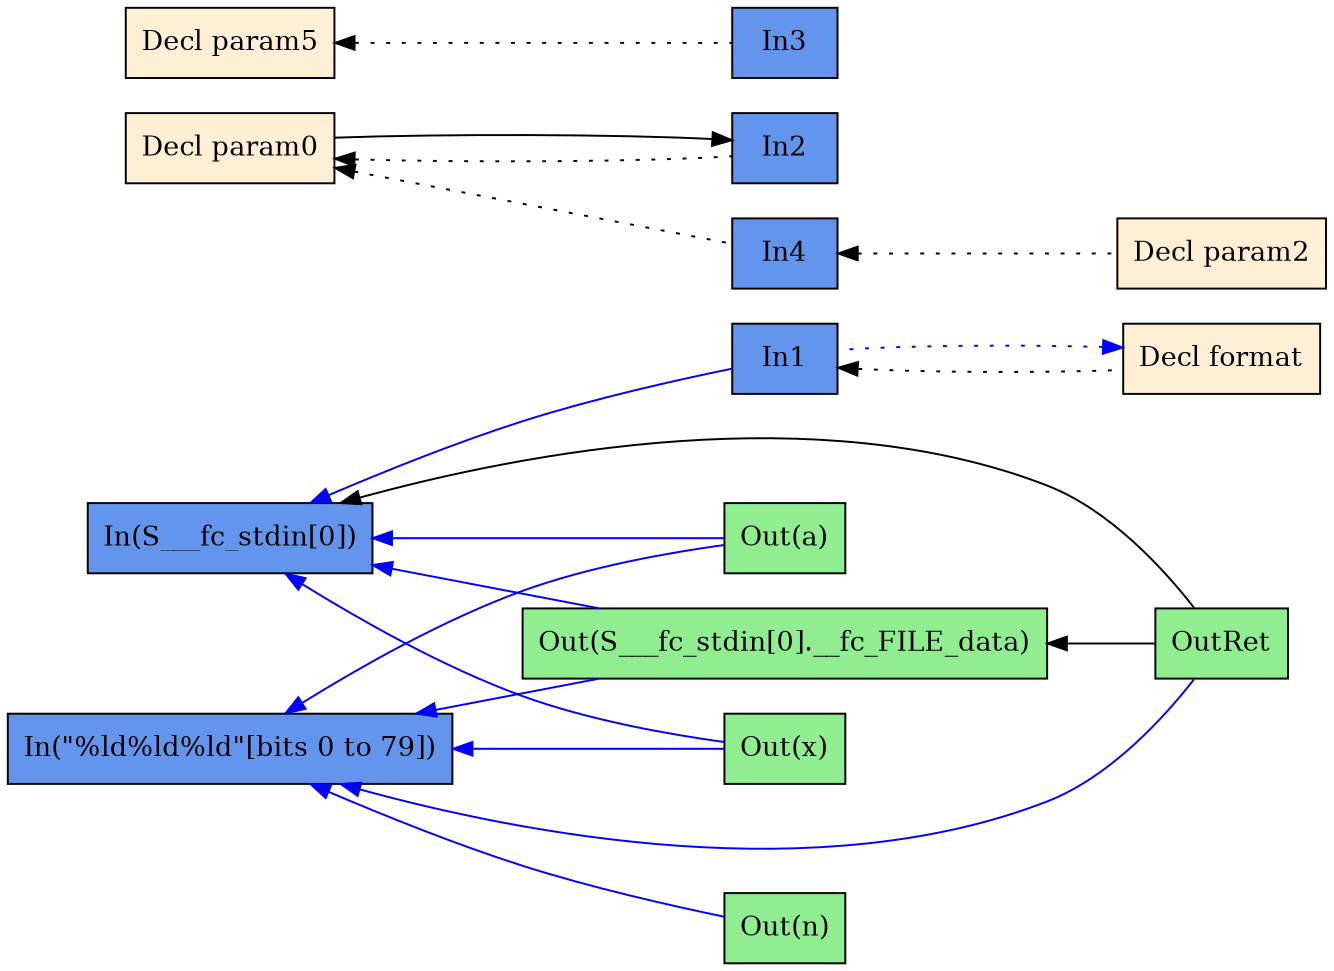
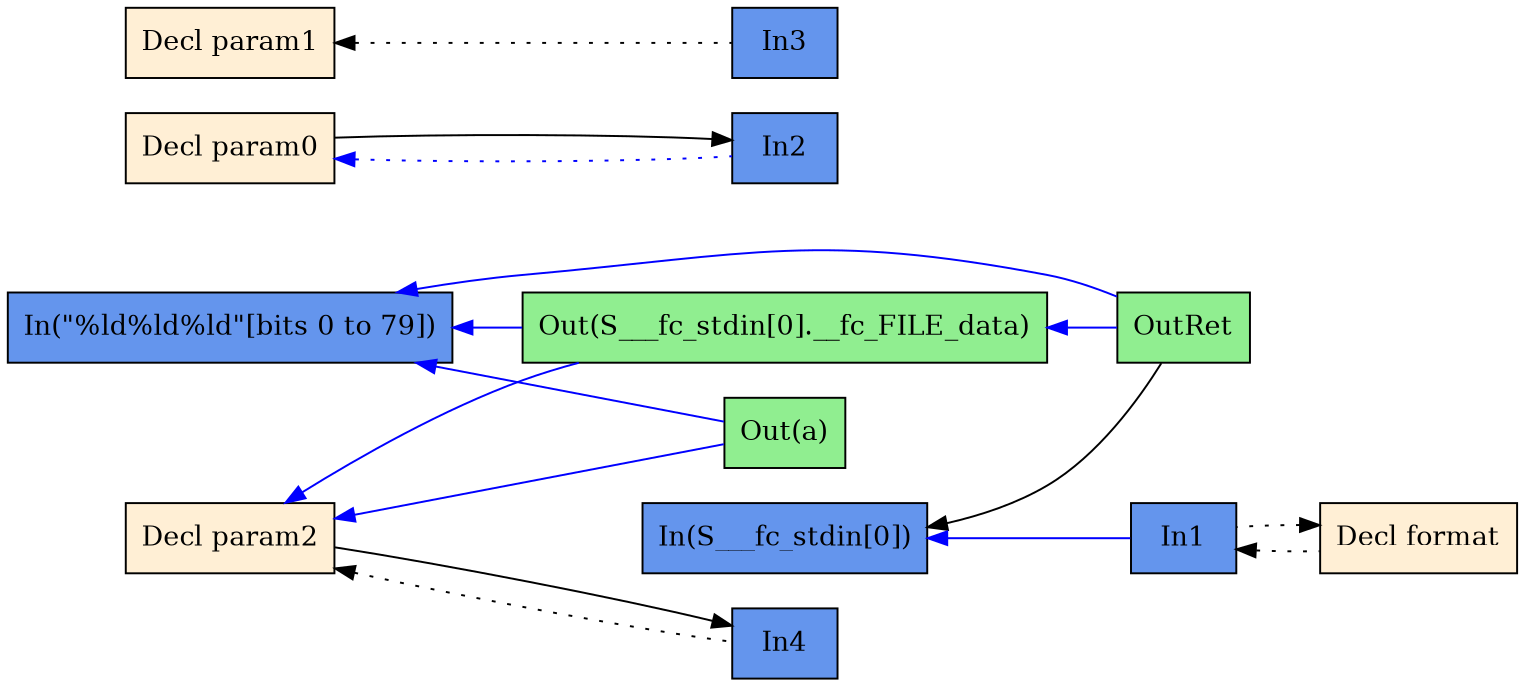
node "Decl param5": label "Decl param5" -> "Decl param1"
edge "In2" -> "Decl param0": color #000000 -> #0000ff
edge "In4" -> "Decl param0": now "In4" -> "Decl param2"
edge "Decl param2" -> "In4": style dotted -> solid
edge "In1" -> "Decl format": color #0000ff -> #000000
edge "Out(a)" -> "In(S___fc_stdin[0])": now "Out(a)" -> "Decl param2"
edge "Out(S___fc_stdin[0].__fc_FILE_data)" -> "In(S___fc_stdin[0])": now "Out(S___fc_stdin[0].__fc_FILE_data)" -> "Decl param2"
edge "OutRet" -> "Out(S___fc_stdin[0].__fc_FILE_data)": color #000000 -> #0000ff
node "Out(x)": removed
node "Out(n)": removed
